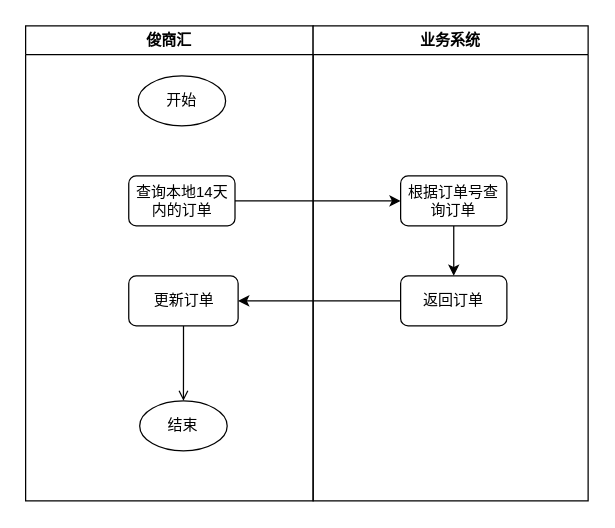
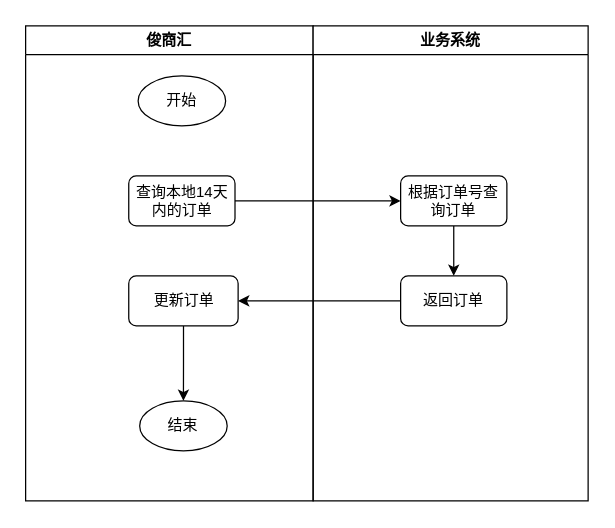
edge "更新订单" -> "结束": arrowhead open -> classic
